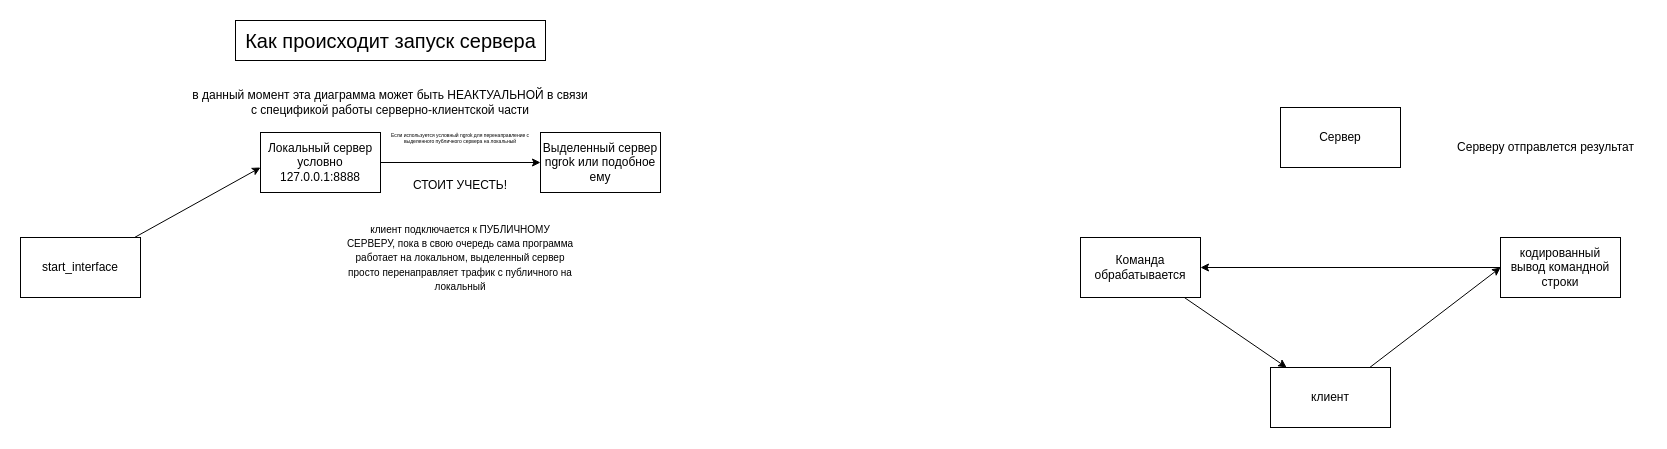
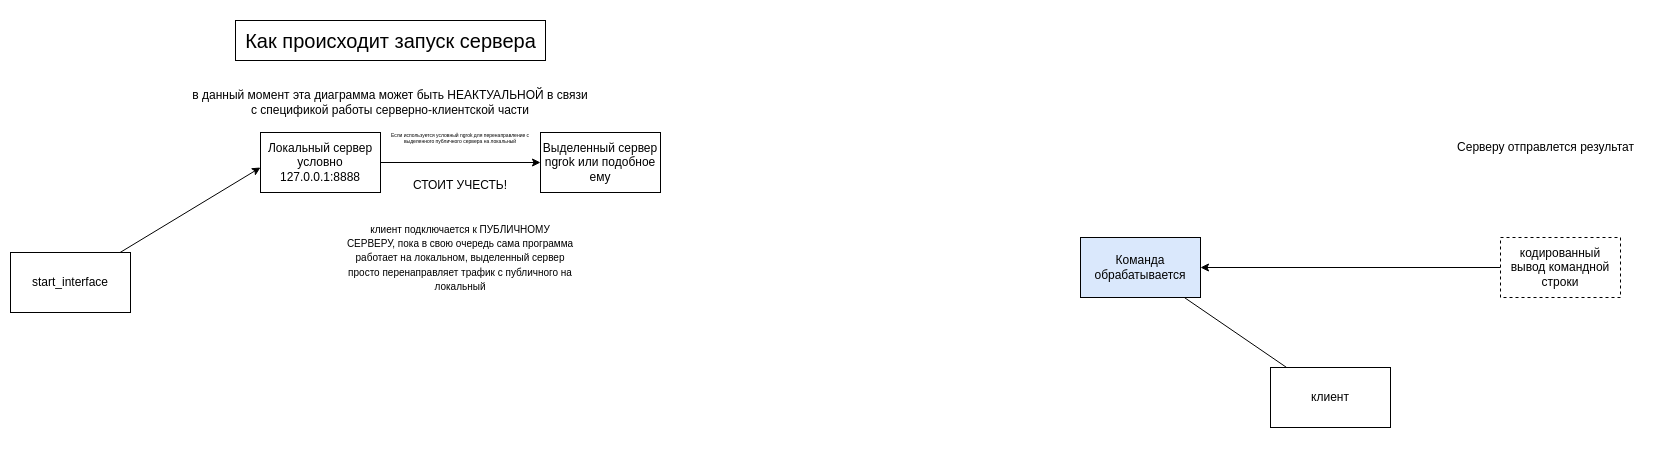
node "Сервер": removed
node "start_interface": moved (81, 268) -> (71, 283)
node "Команда обрабатывается": fillcolor #ffffff -> #dae8fc
node "кодированный вывод командной строки": style solid -> dashed
edge "клиент" -> "кодированный вывод командной строки": removed
edge "Команда обрабатывается" -> "клиент": arrowhead classic -> none
